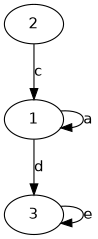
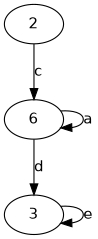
node "1": label "1" -> "6"
